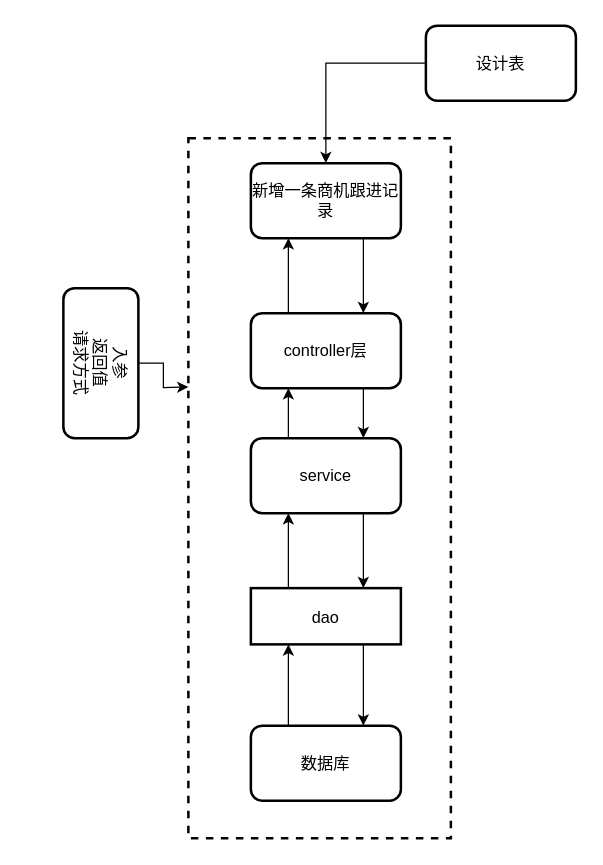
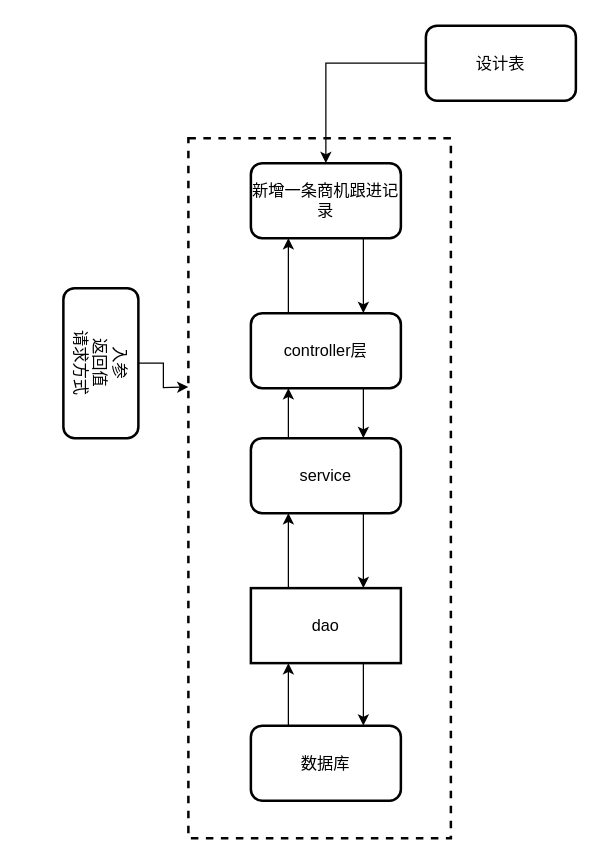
node "dao": size 150x56 -> 150x75
